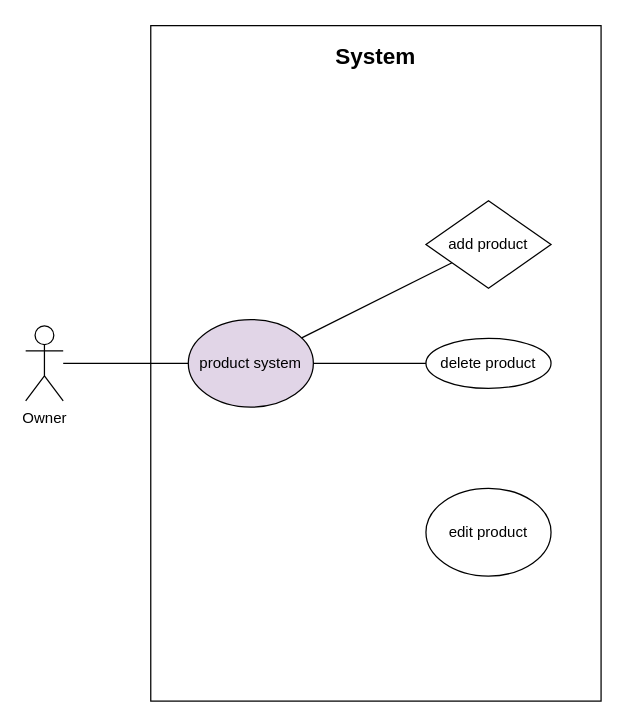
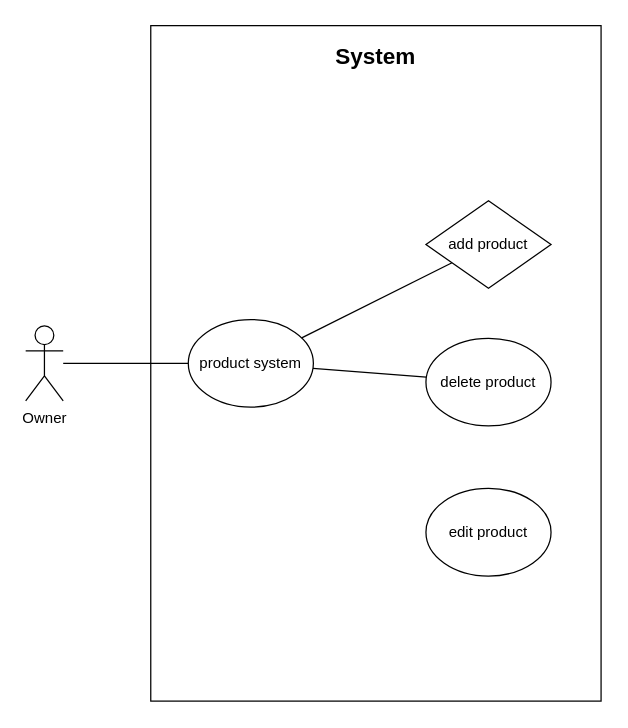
node "product system": fillcolor #e1d5e7 -> #ffffff
node "delete product": size 125x50 -> 125x88
